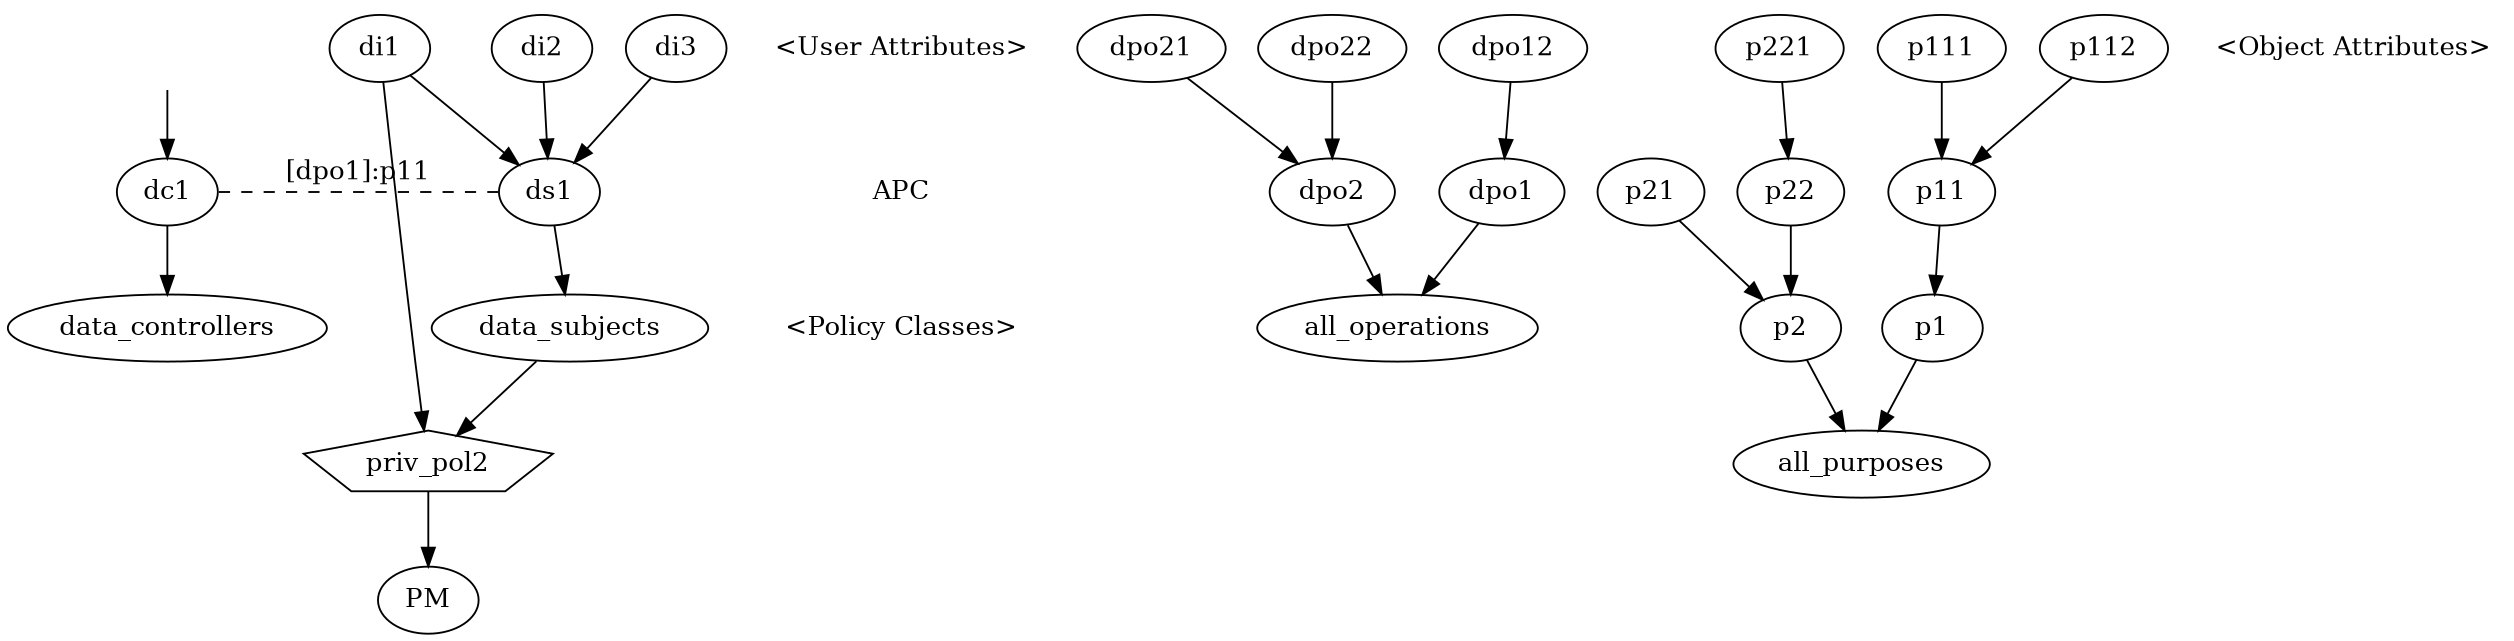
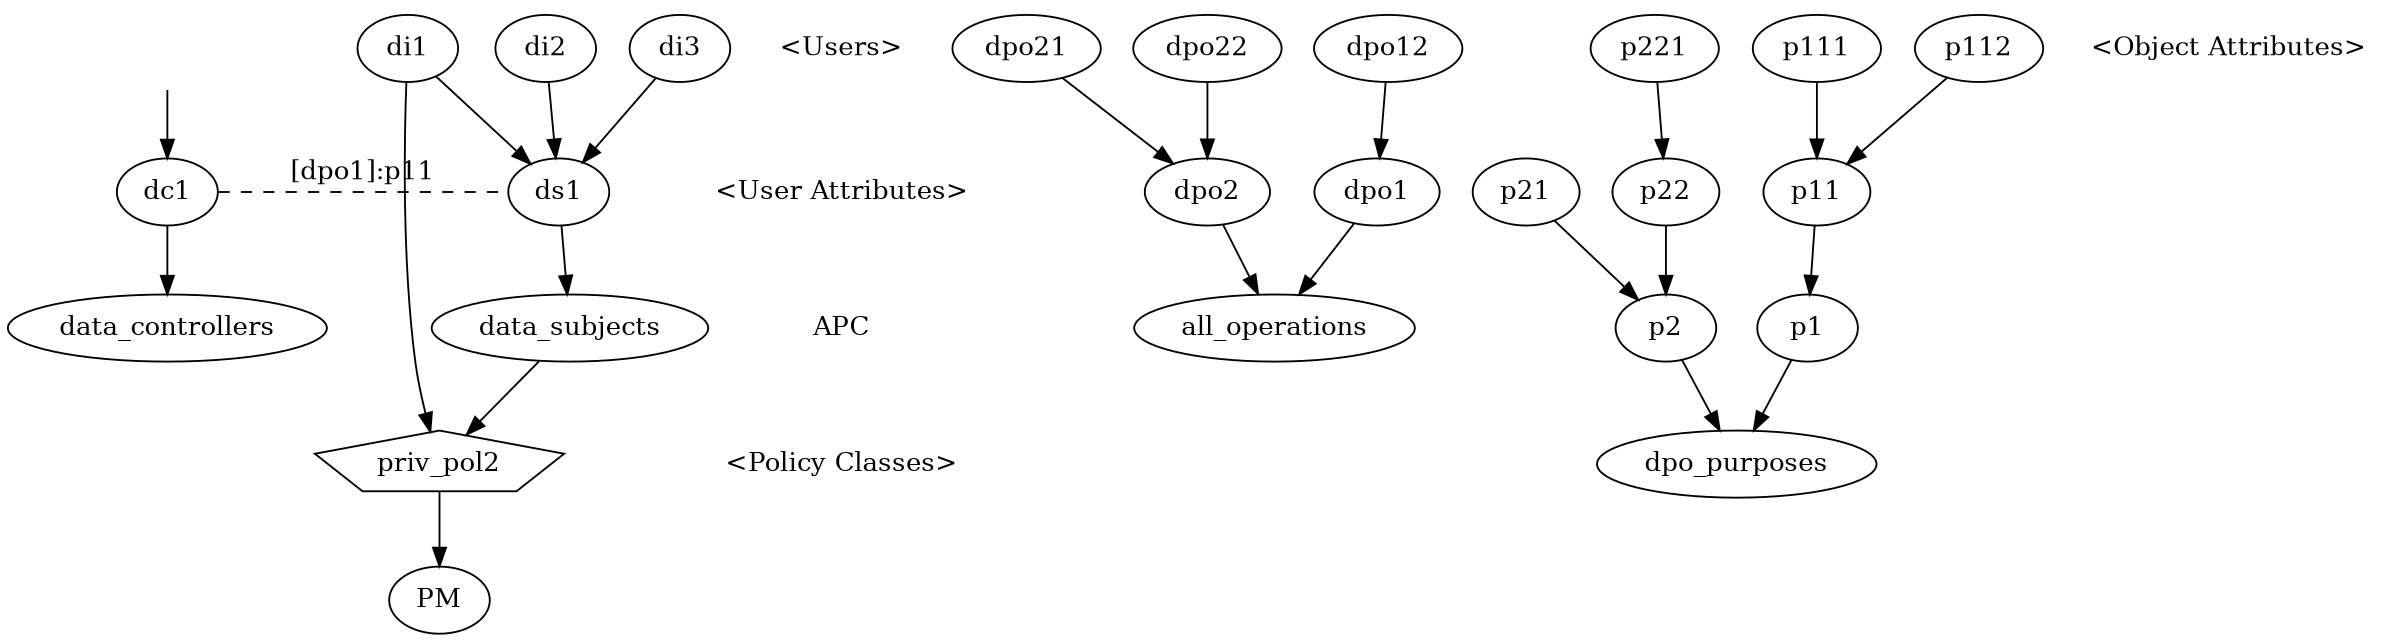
node "<Users>": added
node "all_purposes": label "all_purposes" -> "dpo_purposes"
